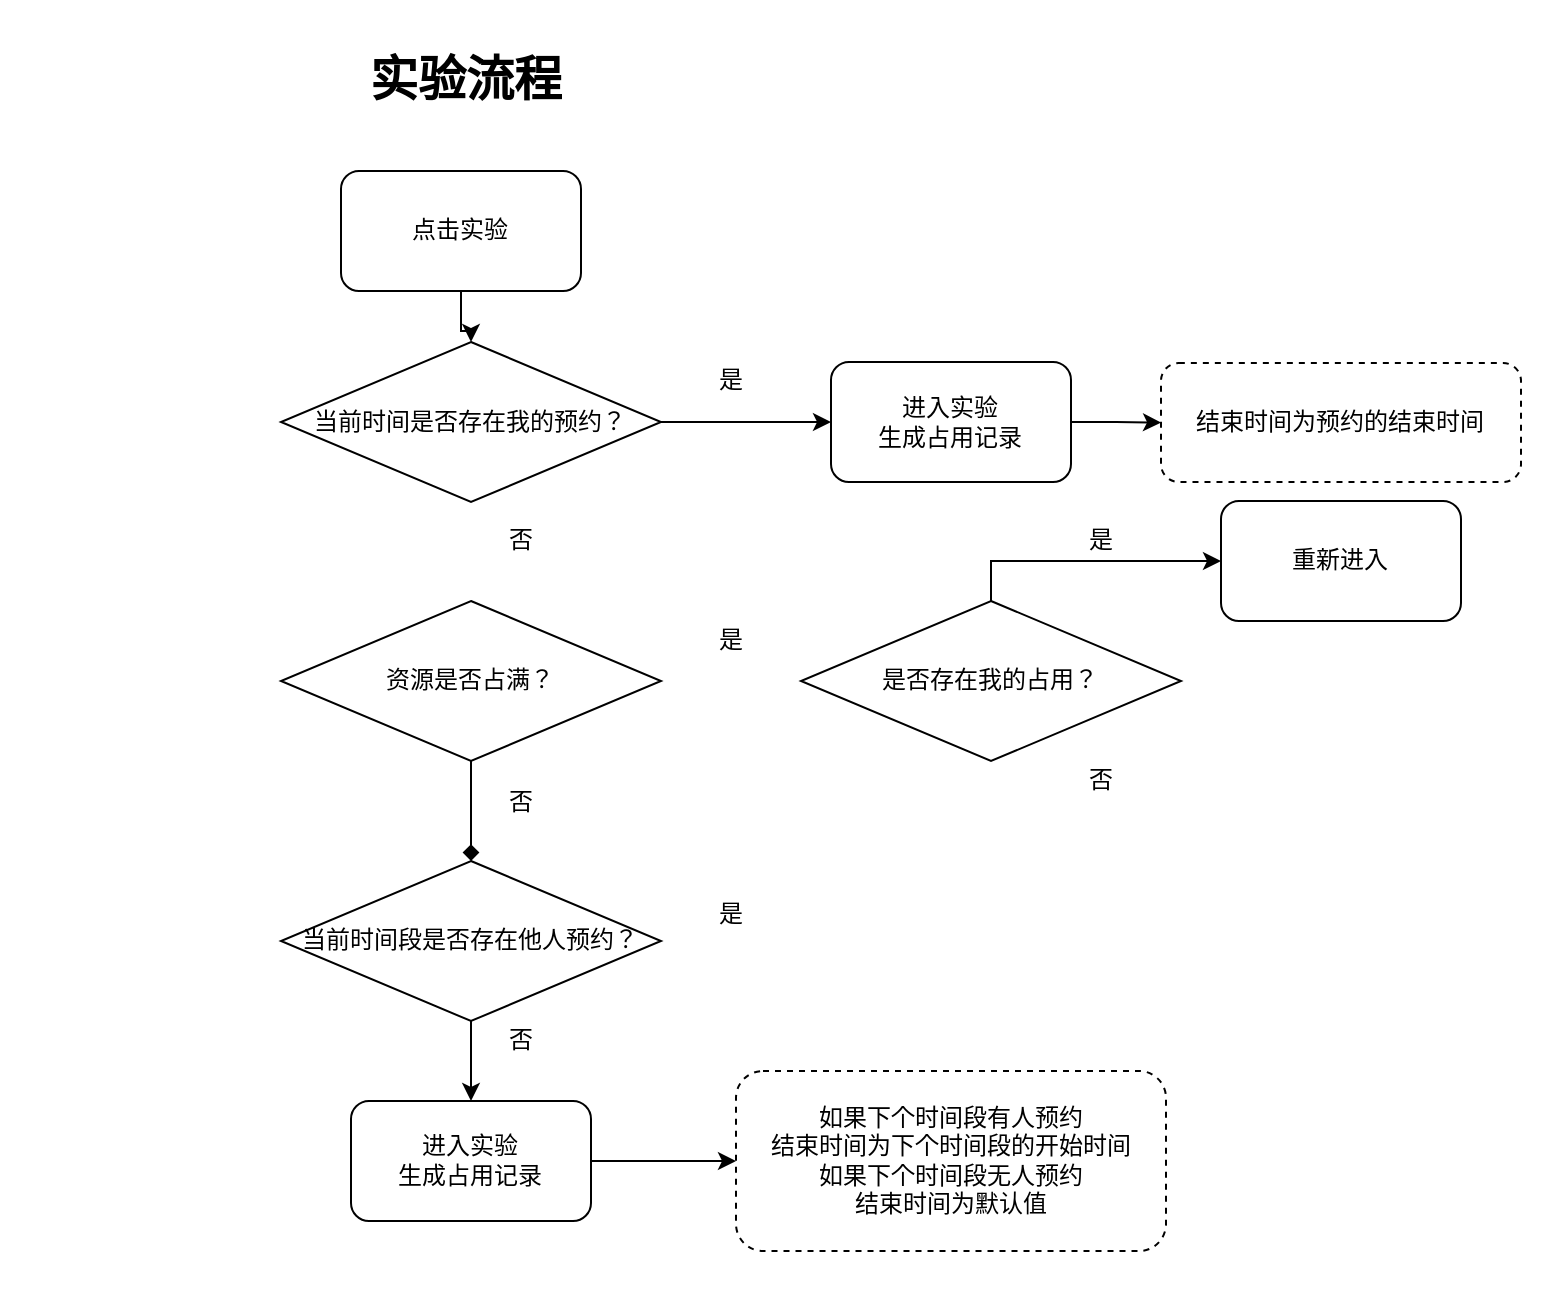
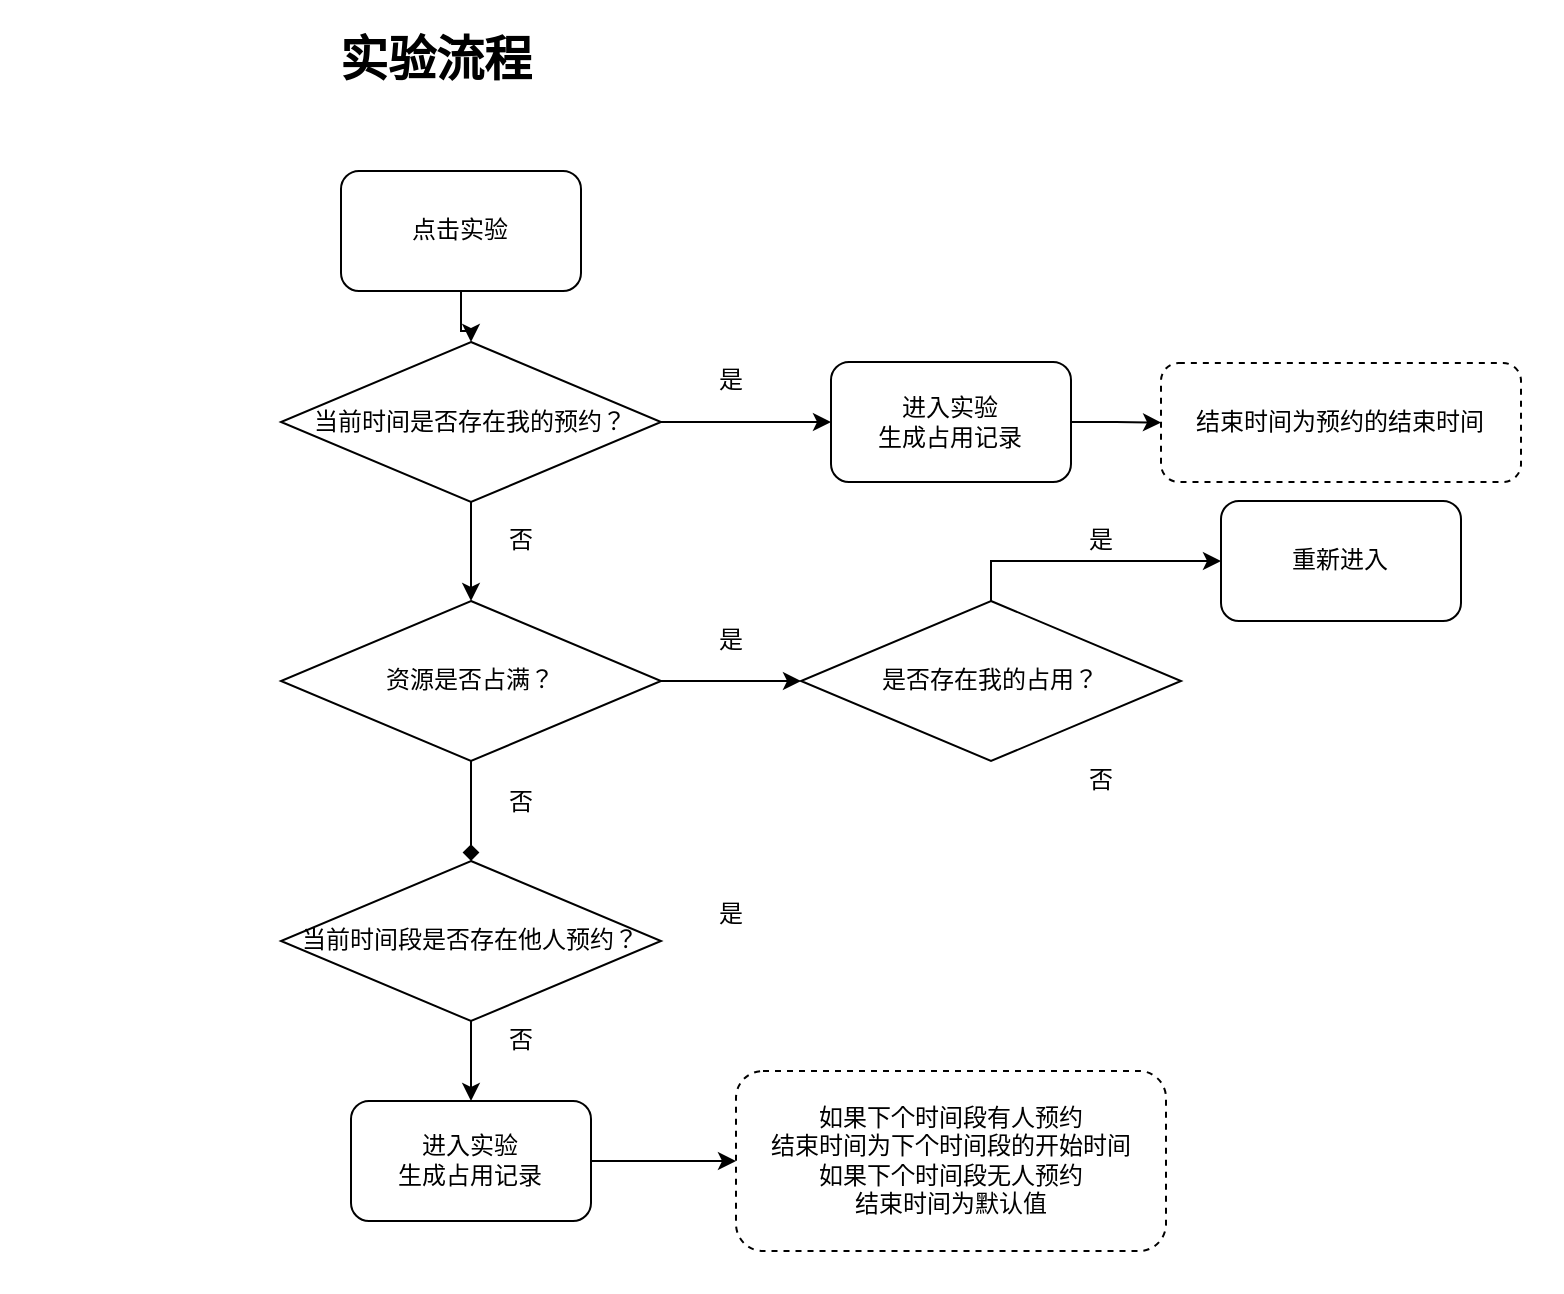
node "实验流程": moved (471, 81) -> (441, 61)
edge "当前时间是否存在我的预约？" -> "资源是否占满？": added
edge "资源是否占满？" -> "是否存在我的占用？": added
